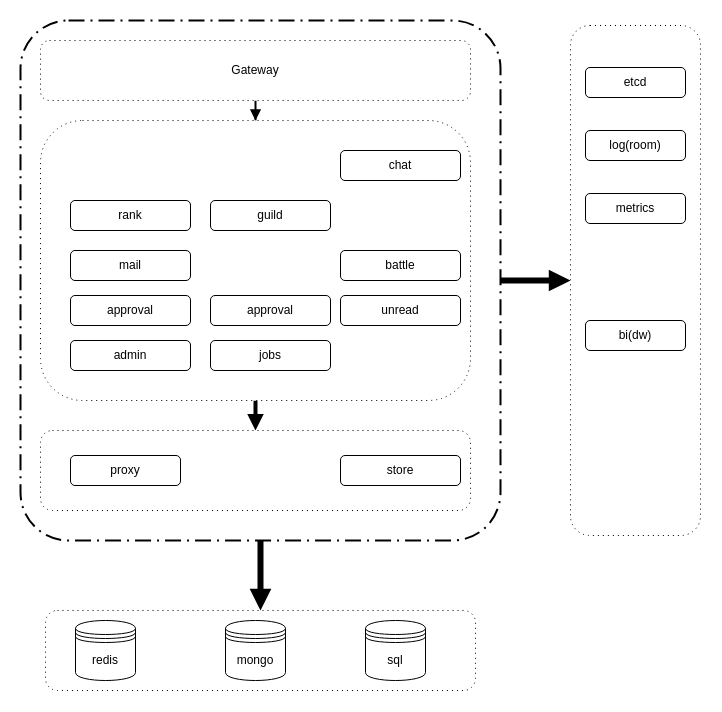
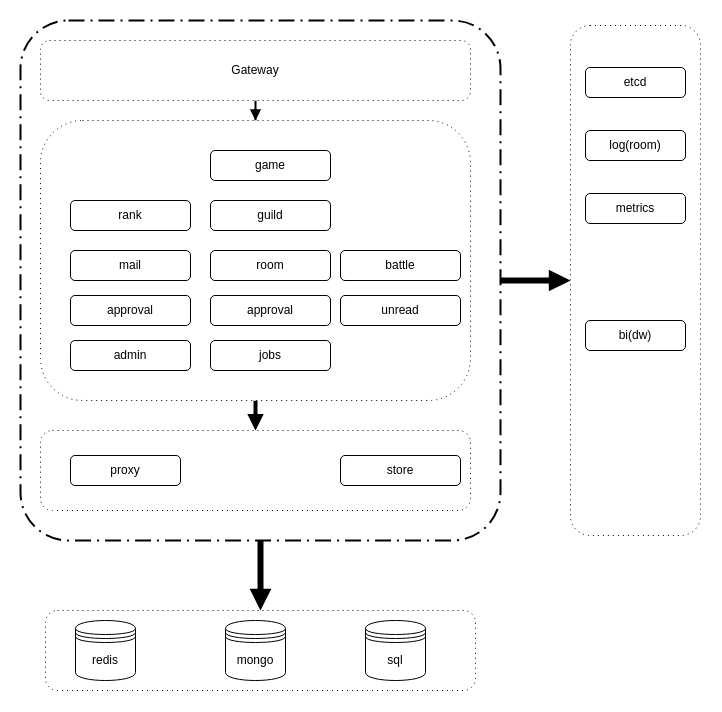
node "game": added
node "chat": removed
node "room": added
